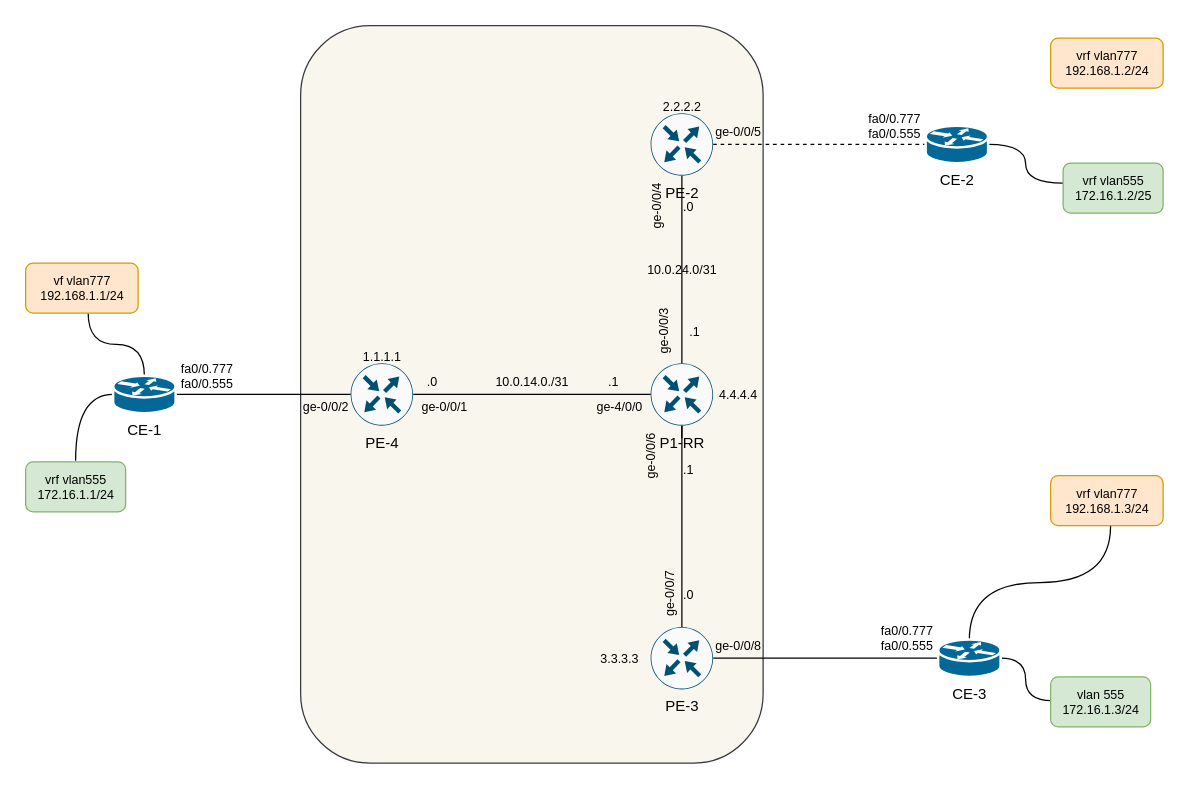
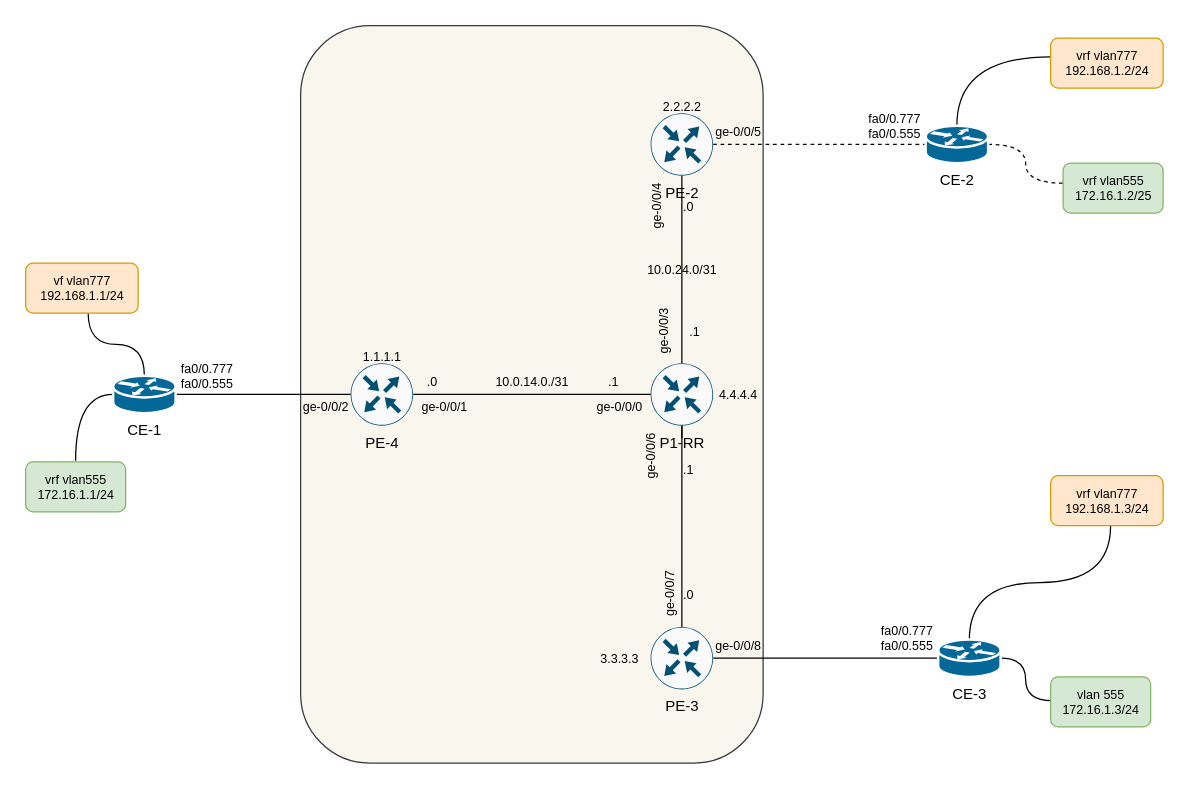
edge "vrf vlan777 192.168.1.2/24" -- "CE-2": added
edge "CE-2" -- "vrf vlan555 172.16.1.2/25": style solid -> dashed
node "ge-4/0/0": label "ge-4/0/0" -> "ge-0/0/0"
